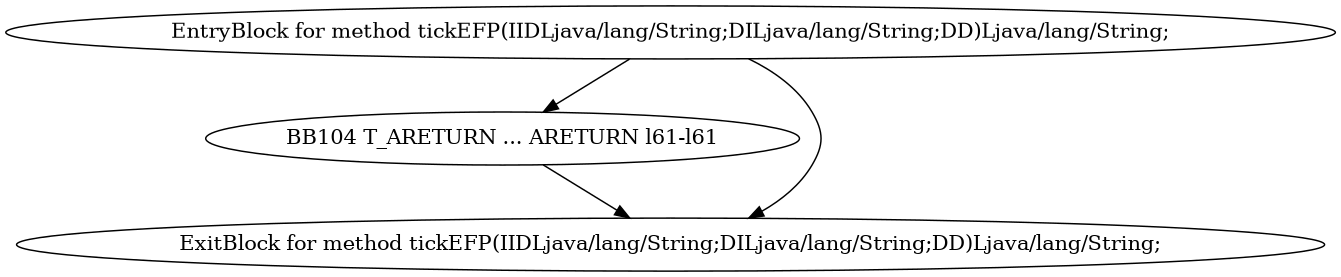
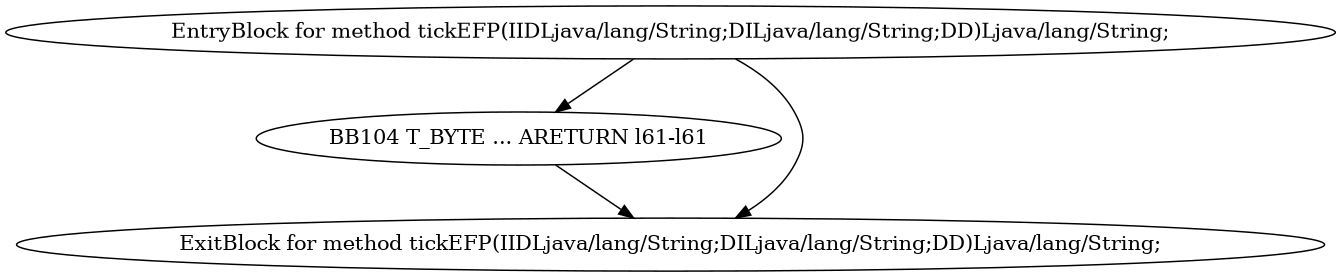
node "BB104 T_ARETURN ... ARETURN l61-l61": label "BB104 T_ARETURN ... ARETURN l61-l61" -> "BB104 T_BYTE ... ARETURN l61-l61"
